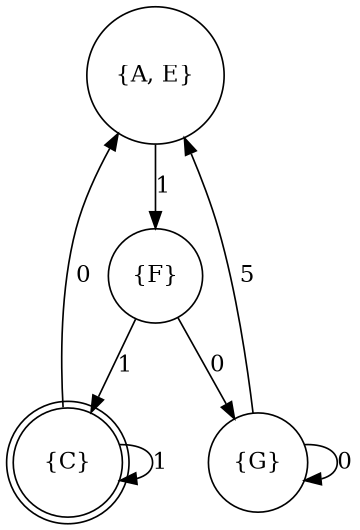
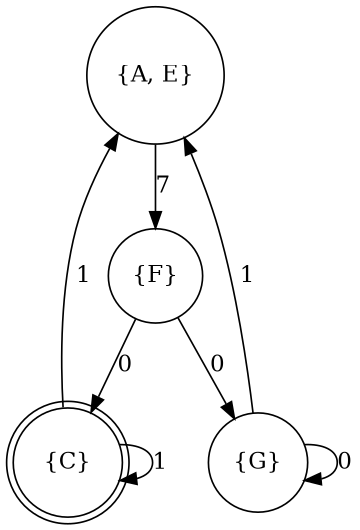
edge "{A, E}" -> "{F}": label "1" -> "7"
edge "{C}" -> "{A, E}": label "0" -> "1"
edge "{G}" -> "{A, E}": label "5" -> "1"
edge "{F}" -> "{C}": label "1" -> "0"
